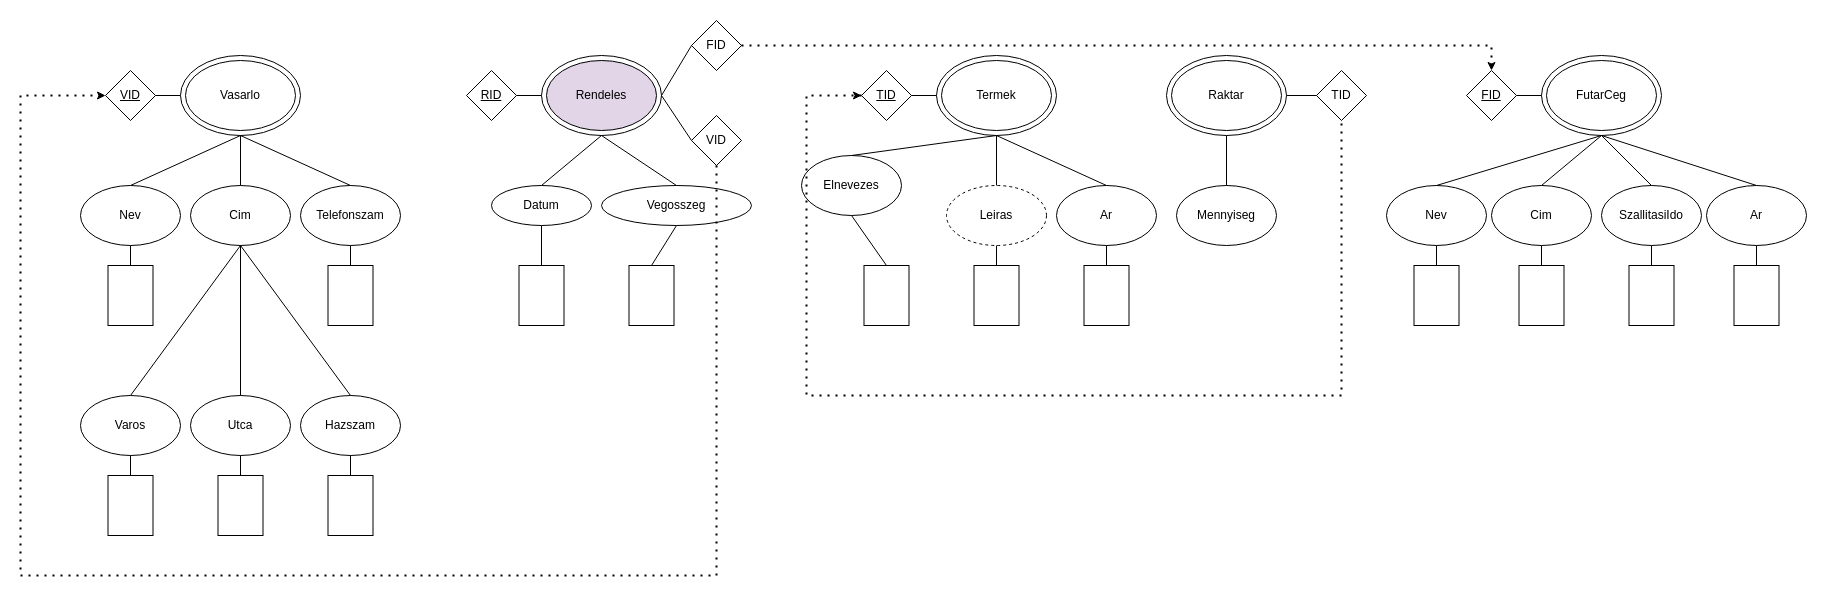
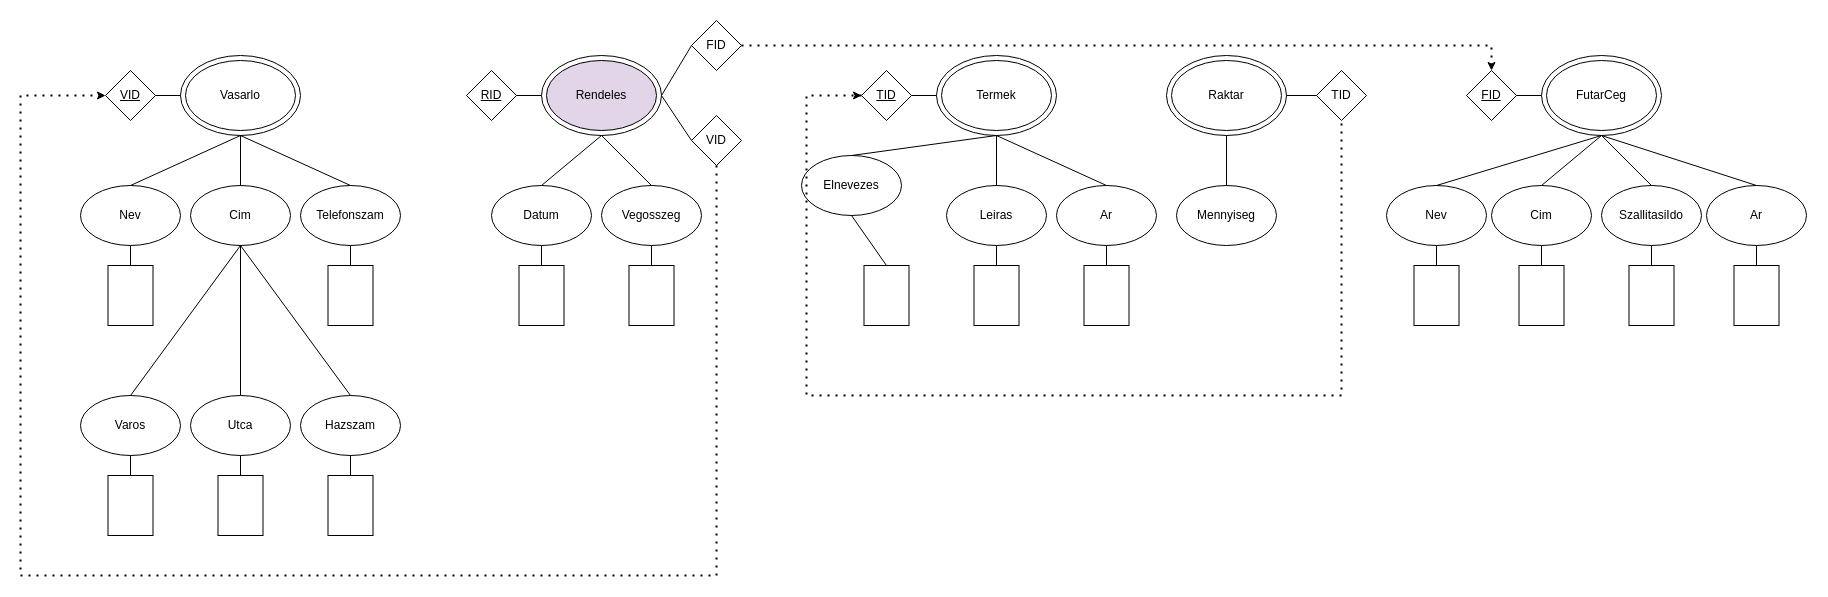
node "Datum": size 100x40 -> 100x60
node "Vegosszeg": size 150x40 -> 100x60
node "Leiras": style dashed -> solid
